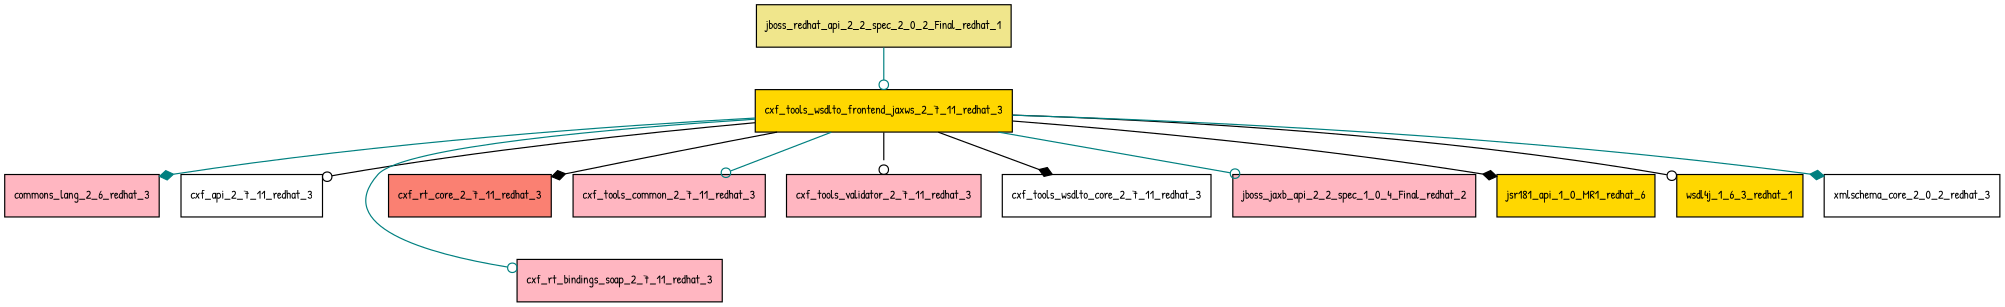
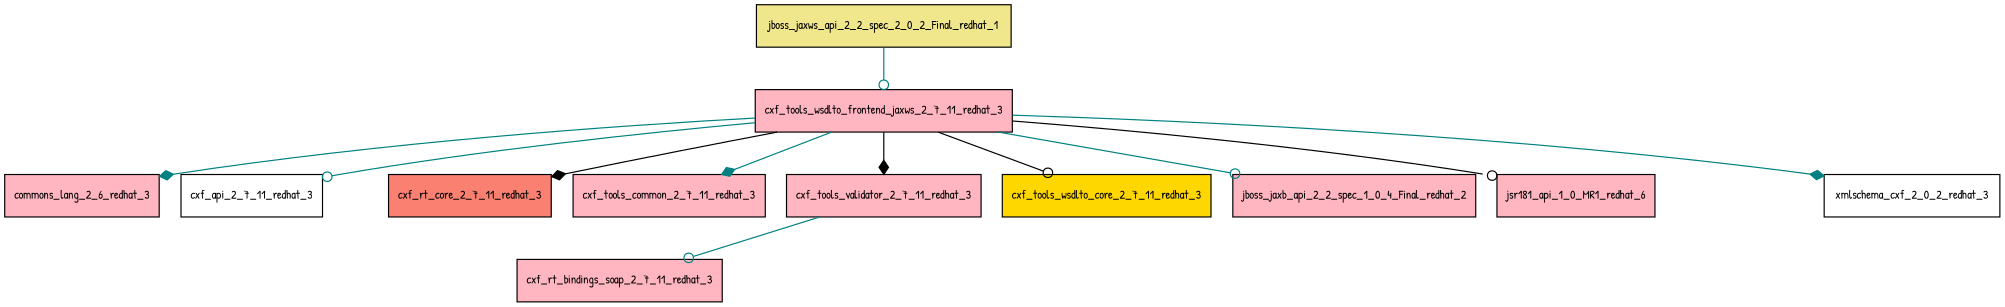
node "jboss_redhat_api_2_2_spec_2_0_2_Final_redhat_1": label "jboss_redhat_api_2_2_spec_2_0_2_Final_redhat_1" -> "jboss_jaxws_api_2_2_spec_2_0_2_Final_redhat_1"
node "cxf_tools_wsdlto_frontend_jaxws_2_7_11_redhat_3": fillcolor gold -> lightpink
edge "cxf_tools_wsdlto_frontend_jaxws_2_7_11_redhat_3" -> "jsr181_api_1_0_MR1_redhat_6": arrowhead diamond -> odot
edge "cxf_tools_wsdlto_frontend_jaxws_2_7_11_redhat_3" -> "cxf_api_2_7_11_redhat_3": color black -> teal
edge "cxf_tools_wsdlto_frontend_jaxws_2_7_11_redhat_3" -> "cxf_tools_validator_2_7_11_redhat_3": arrowhead odot -> diamond
edge "cxf_tools_wsdlto_frontend_jaxws_2_7_11_redhat_3" -> "cxf_rt_bindings_soap_2_7_11_redhat_3": now "cxf_tools_validator_2_7_11_redhat_3" -> "cxf_rt_bindings_soap_2_7_11_redhat_3"
edge "cxf_tools_wsdlto_frontend_jaxws_2_7_11_redhat_3" -> "cxf_tools_common_2_7_11_redhat_3": arrowhead odot -> diamond
edge "cxf_tools_wsdlto_frontend_jaxws_2_7_11_redhat_3" -> "cxf_tools_wsdlto_core_2_7_11_redhat_3": arrowhead diamond -> odot
node "cxf_tools_wsdlto_core_2_7_11_redhat_3": fillcolor white -> gold
node "jsr181_api_1_0_MR1_redhat_6": fillcolor gold -> lightpink
node "wsdl4j_1_6_3_redhat_1": removed
node "xmlschema_core_2_0_2_redhat_3": label "xmlschema_core_2_0_2_redhat_3" -> "xmlschema_cxf_2_0_2_redhat_3"
